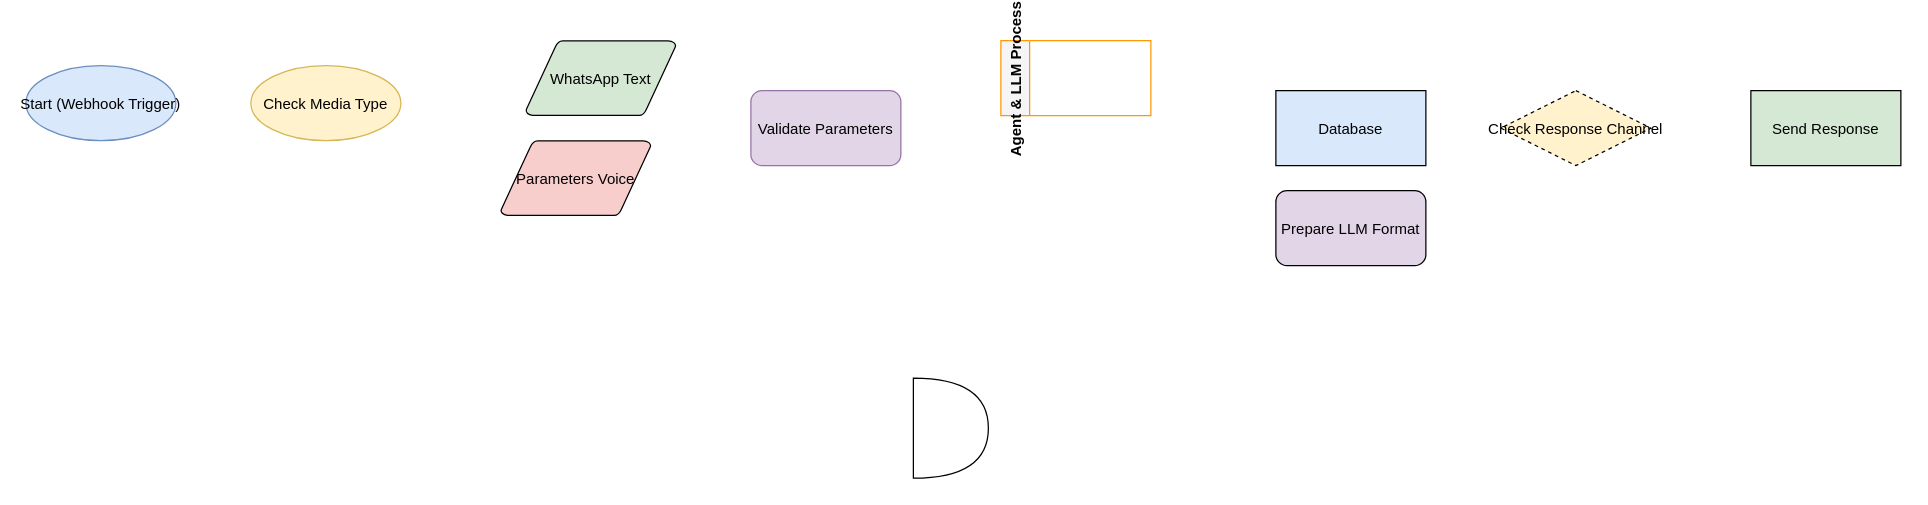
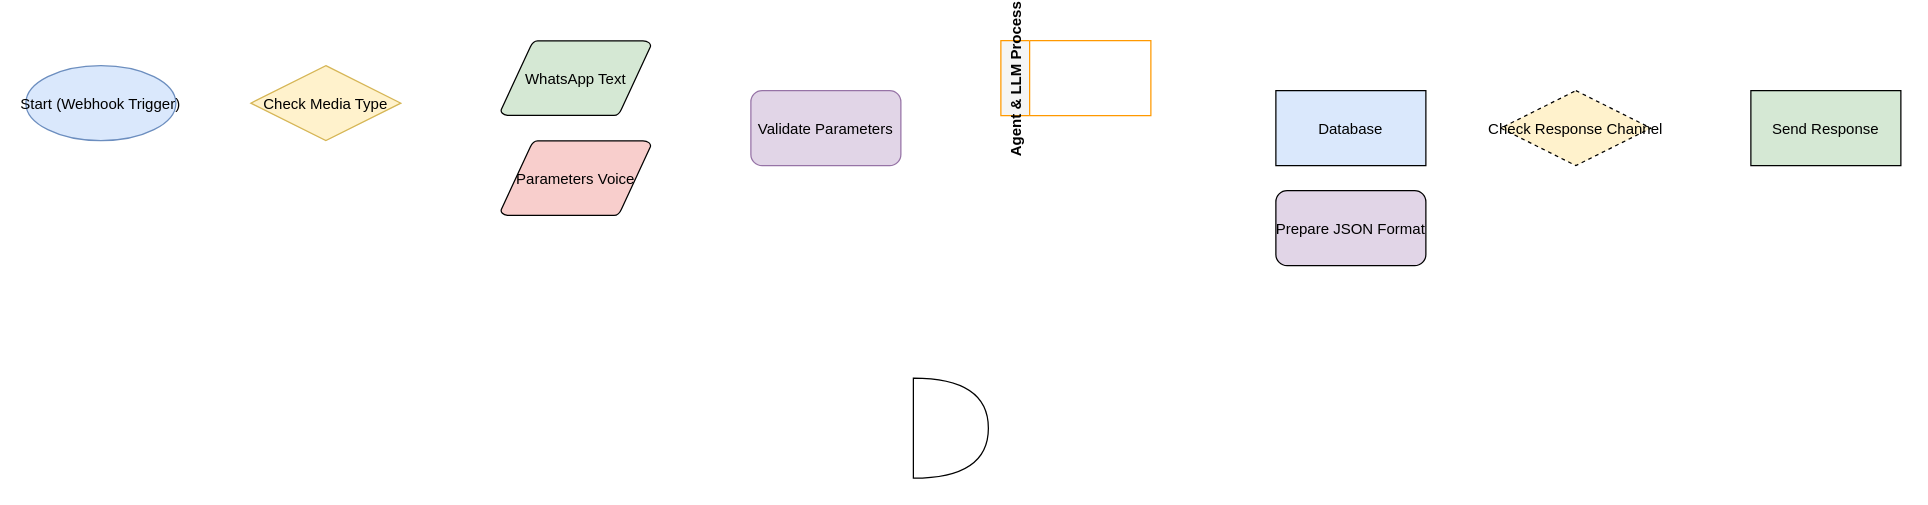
node "WhatsApp Text": moved (601, 78) -> (576, 78)
node "Check Media Type": shape ellipse -> diamond
node "Prepare LLM Format": label "Prepare LLM Format" -> "Prepare JSON Format"
